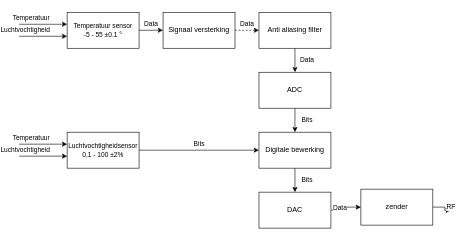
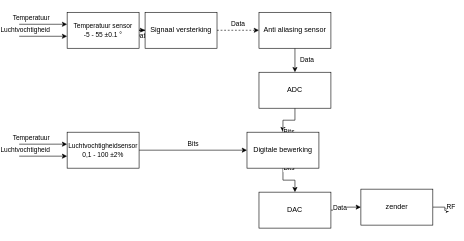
node "Signaal versterking": moved (199, 30) -> (181, 30)
node "Anti aliasing filter": label "Anti aliasing filter" -> "Anti aliasing sensor"
node "Digitale bewerking": moved (295, 150) -> (283, 150)
